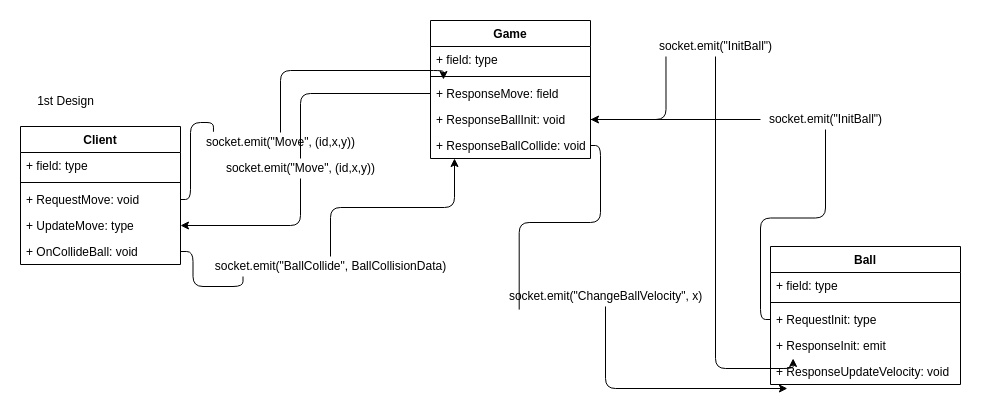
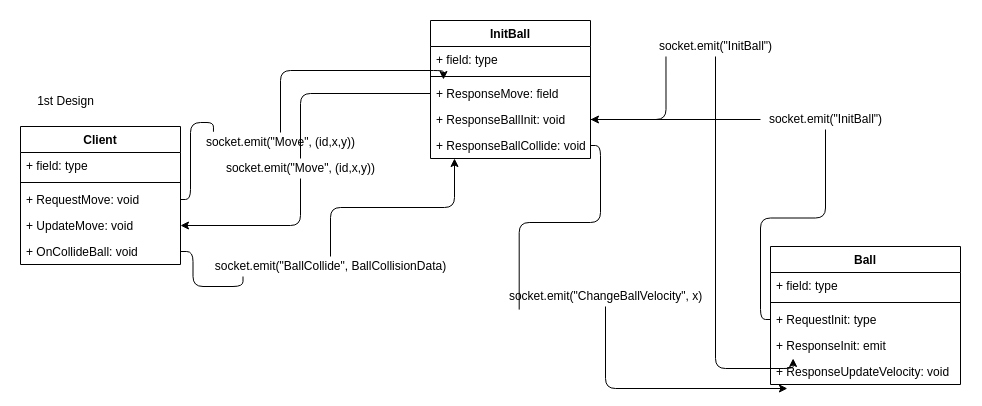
node "Game": label "Game" -> "InitBall"
node "+ UpdateMove: type": label "+ UpdateMove: type" -> "+ UpdateMove: void"
